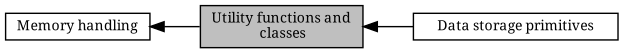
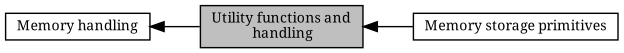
node "Utility functions and classes": label "Utility functions and classes" -> "Utility functions and handling"
node "Data storage primitives": label "Data storage primitives" -> "Memory storage primitives"
